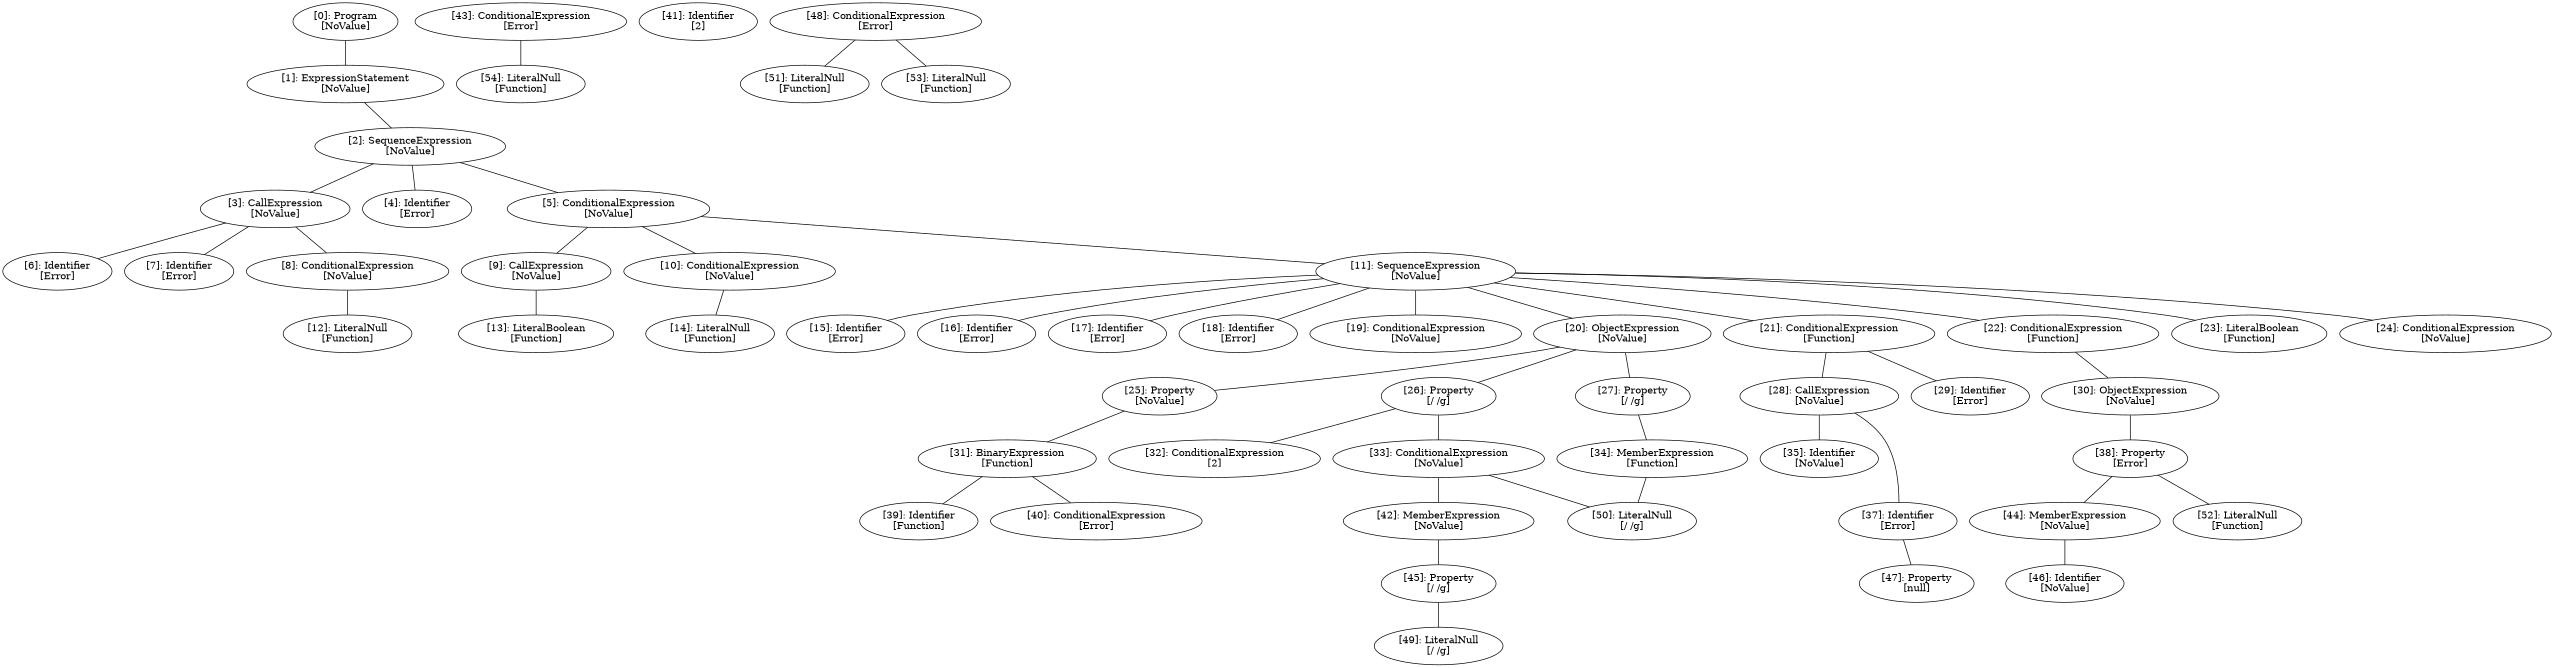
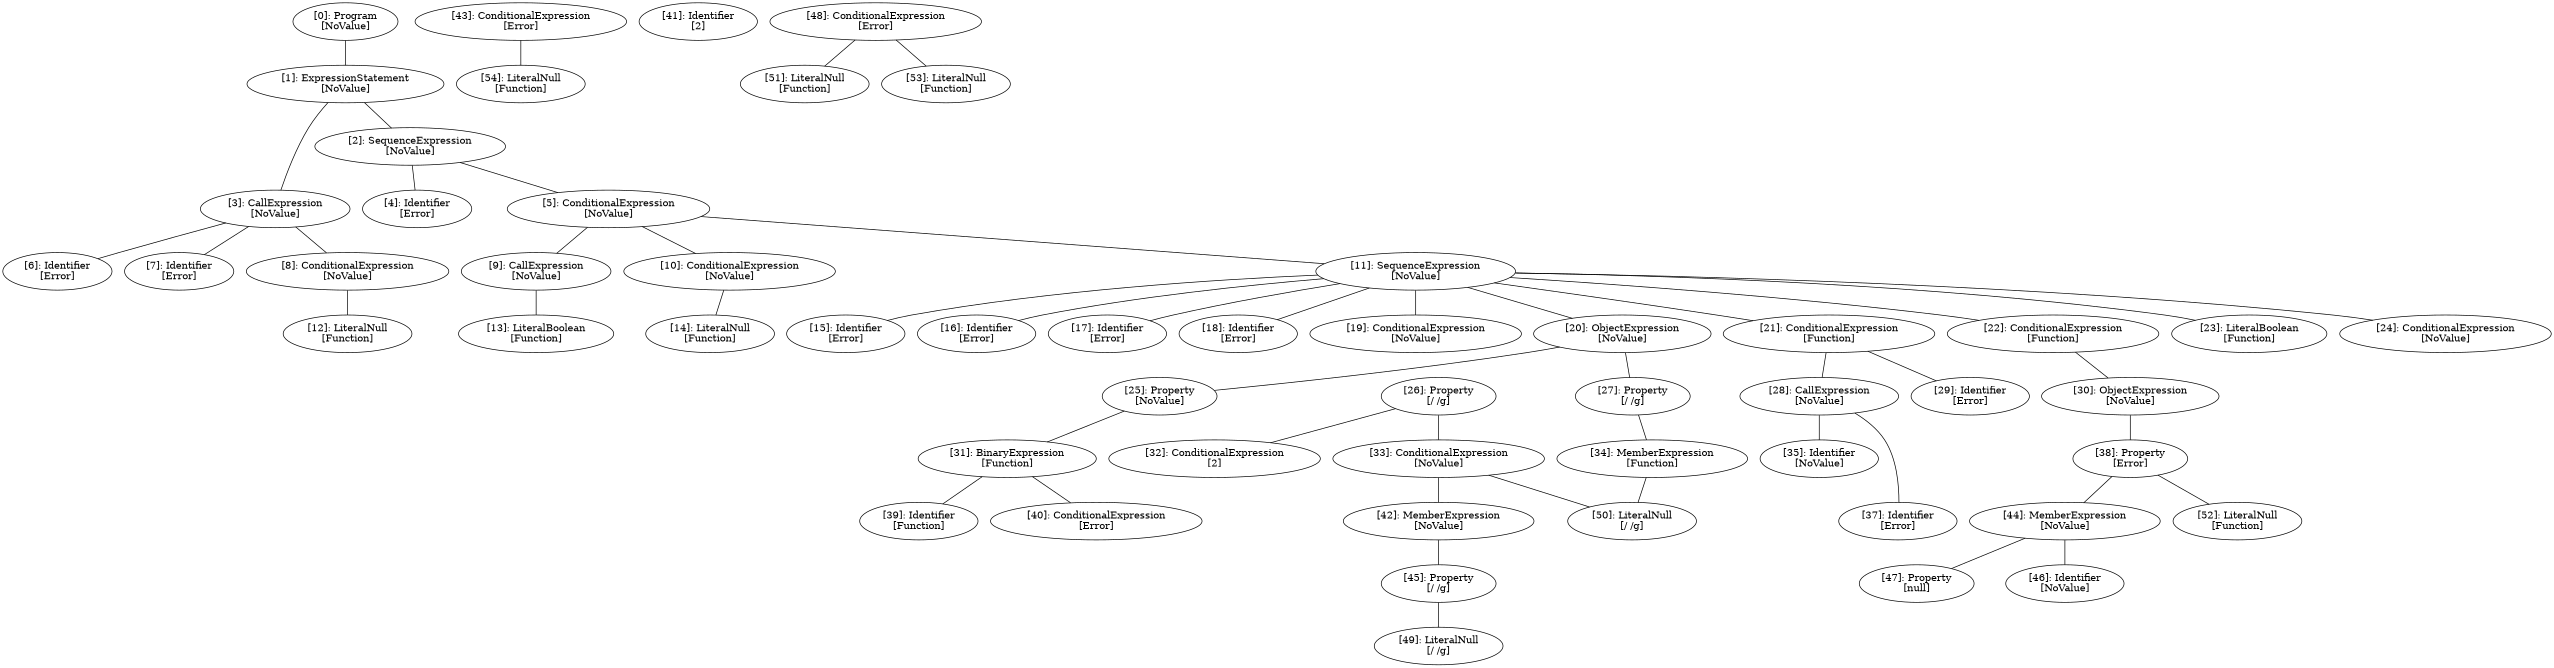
edge "[2]: SequenceExpression [NoValue]" -- "[3]: CallExpression [NoValue]": now "[1]: ExpressionStatement [NoValue]" -- "[3]: CallExpression [NoValue]"
edge "[20]: ObjectExpression [NoValue]" -- "[26]: Property [/ /g]": removed
edge "[37]: Identifier [Error]" -- "[47]: Property [null]": now "[44]: MemberExpression [NoValue]" -- "[47]: Property [null]"
